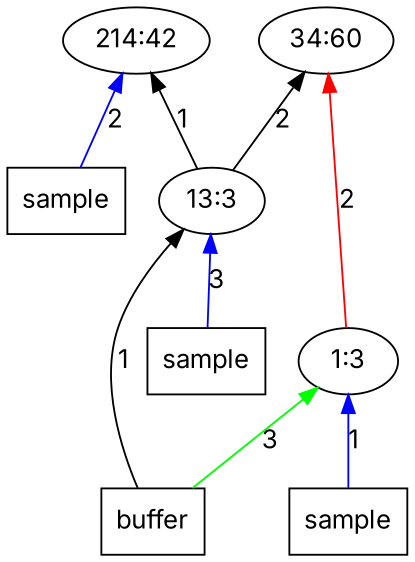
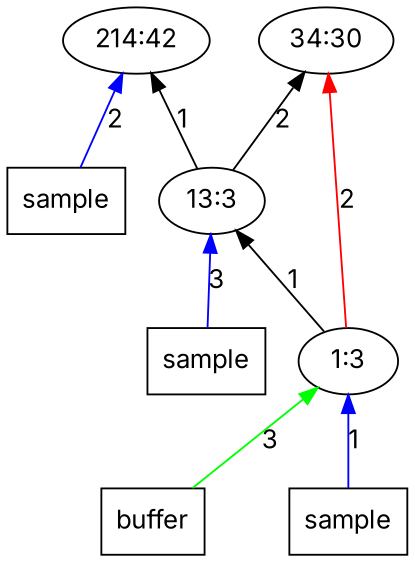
node "34:60": label "34:60" -> "34:30"
edge "buffer" -> "13:3": now "1:3" -> "13:3"
